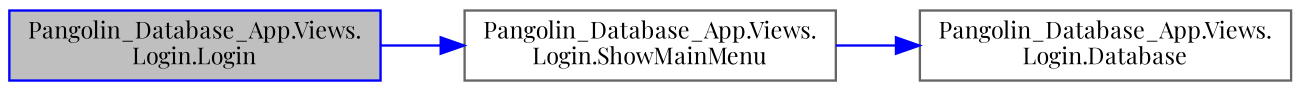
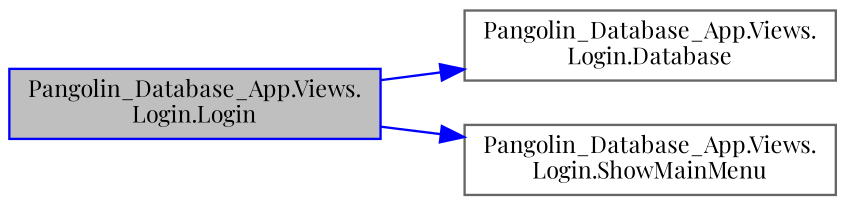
edge "Pangolin_Database_App.Views. Login.ShowMainMenu" -> "Pangolin_Database_App.Views. Login.Database": now "Pangolin_Database_App.Views. Login.Login" -> "Pangolin_Database_App.Views. Login.Database"
